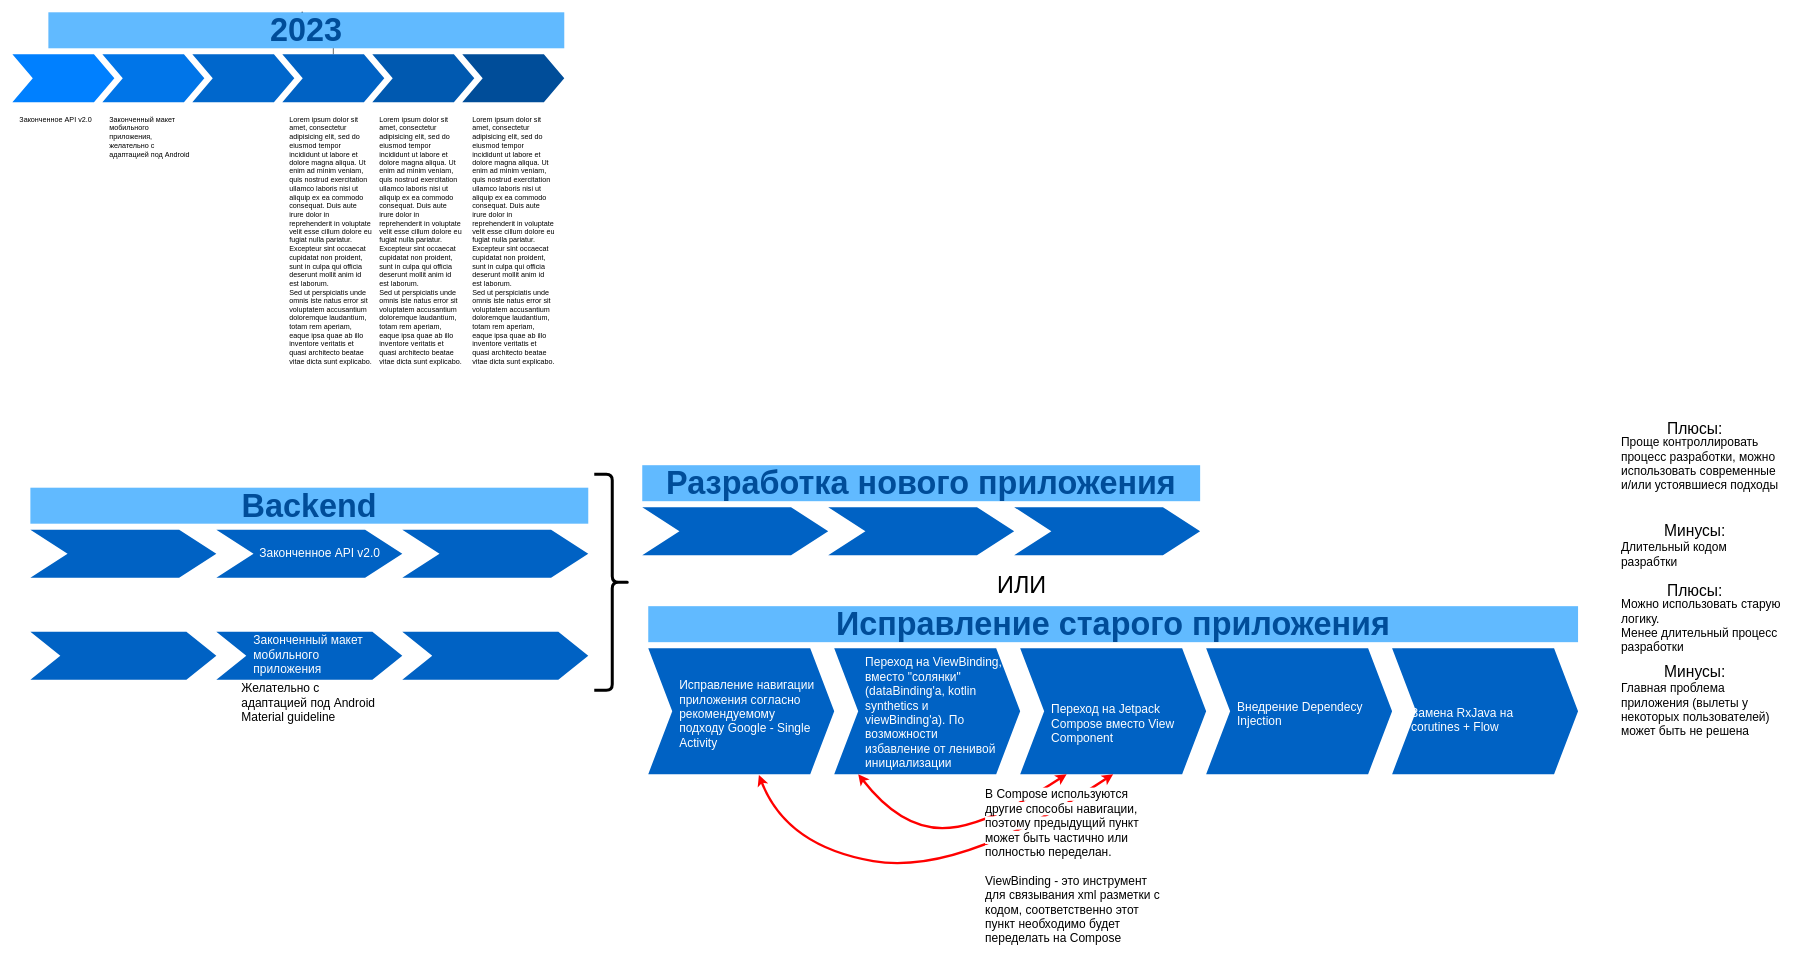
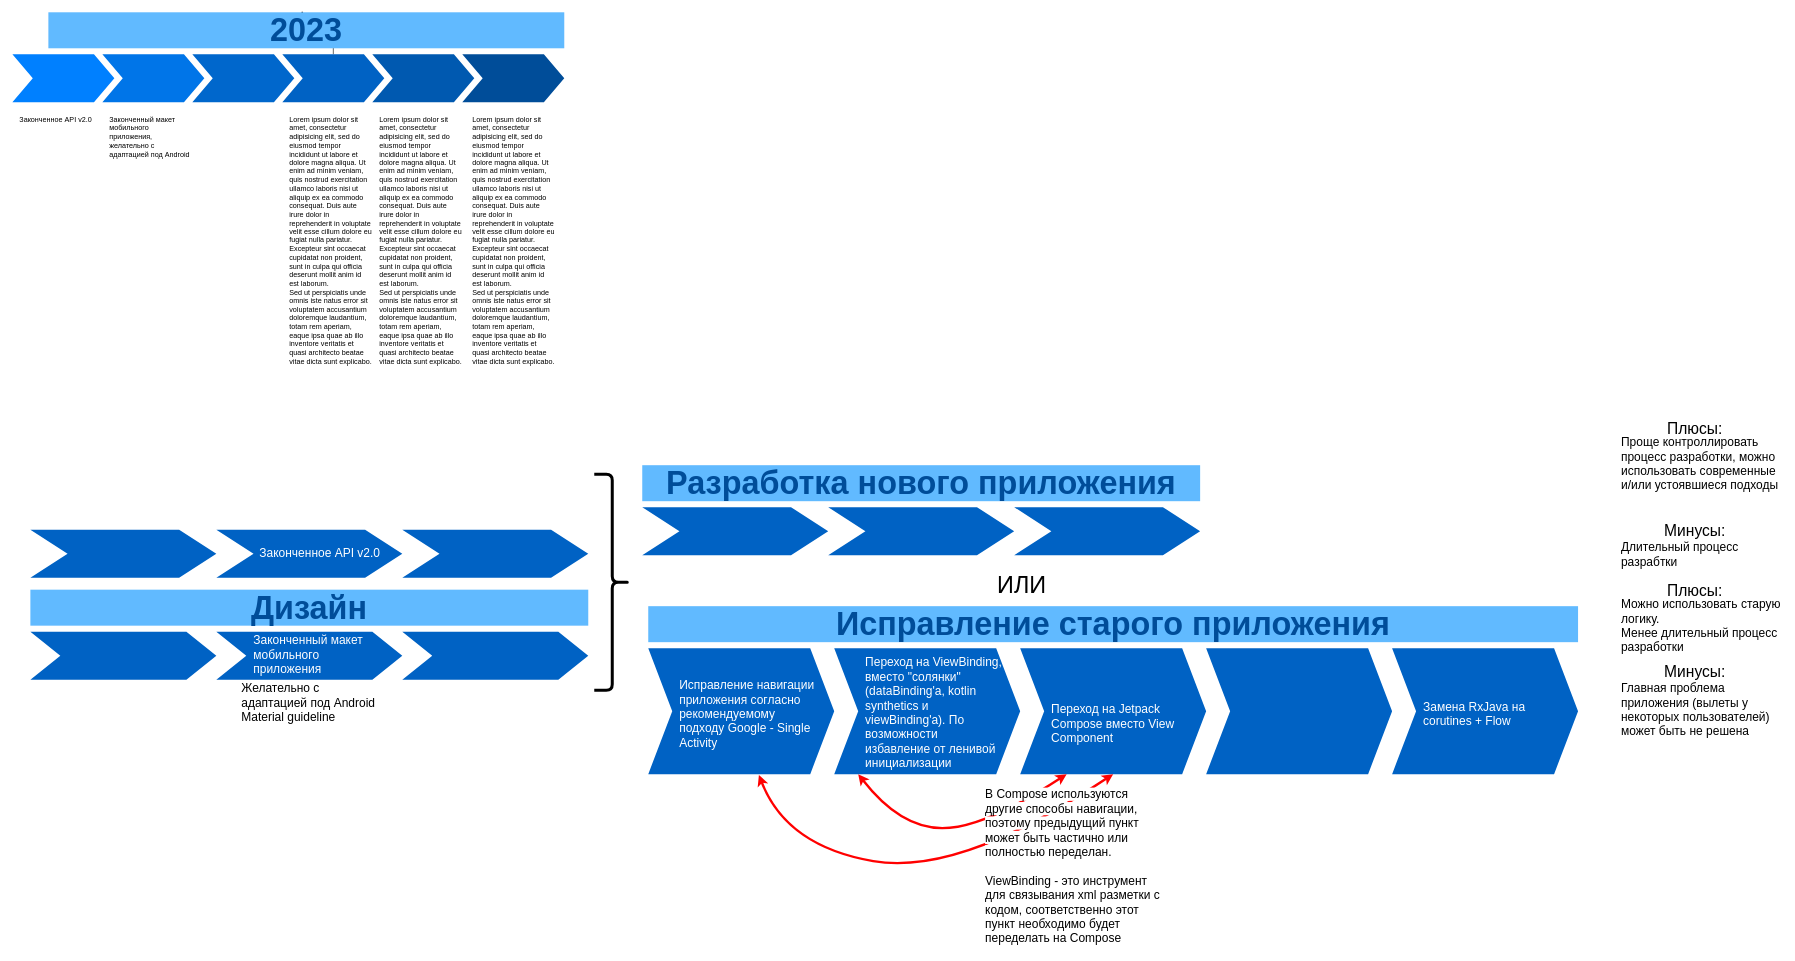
node "Backend": removed
node "Длительный кодом разрабтки": label "Длительный кодом разрабтки" -> "Длительный процесс разрабтки"
node "Дизайн": added
node "Внедрение Dependecy Injection": removed
node "Замена RxJava на corutines + Flow": moved (1479, 720) -> (1491, 714)
